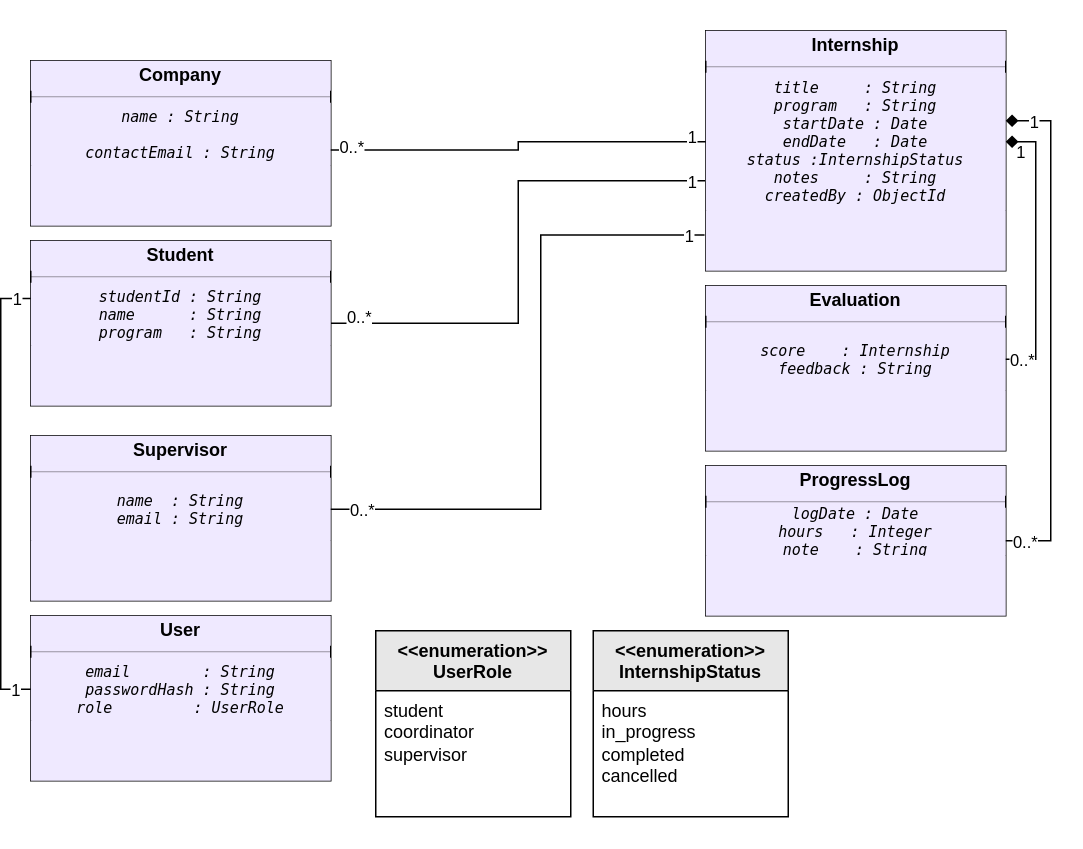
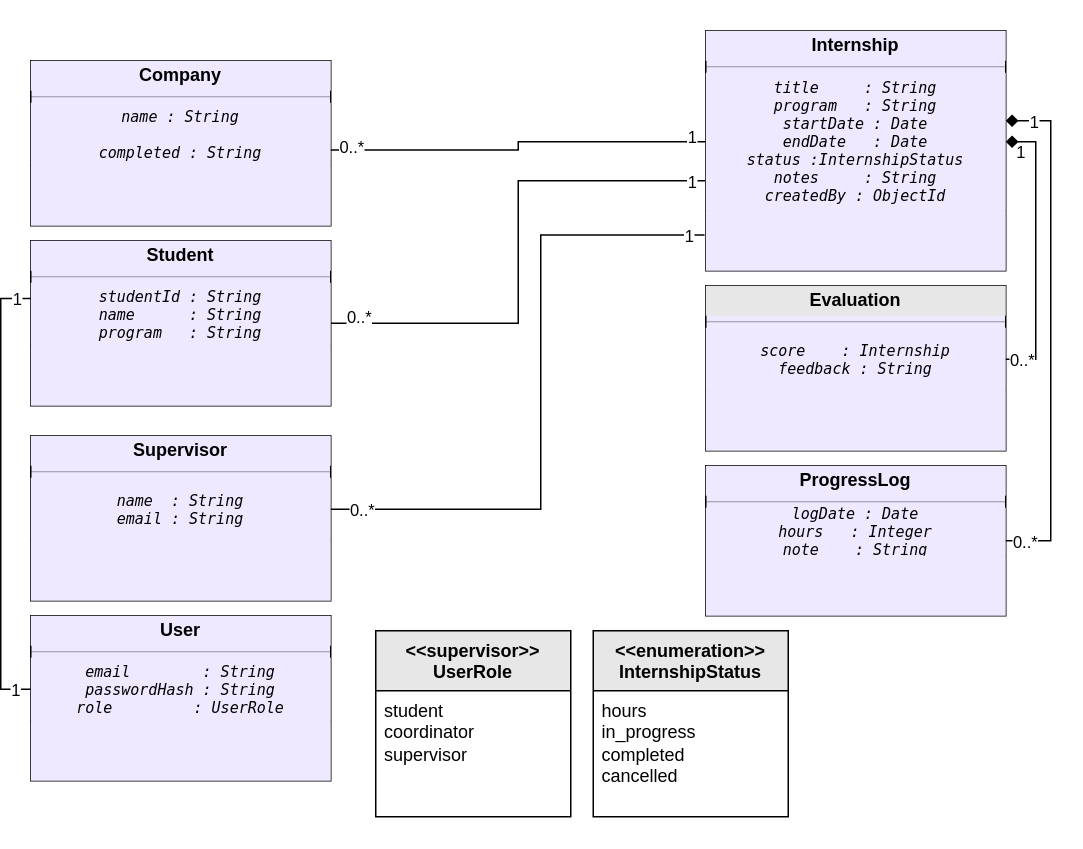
node "name : String contactEmail : String": label "name : String contactEmail : String" -> "name : String completed : String"
node "Evaluation": fillcolor #efe9ff -> #e7e7e7
node "<<enumeration>> UserRole": label "<<enumeration>> UserRole" -> "<<supervisor>> UserRole"
